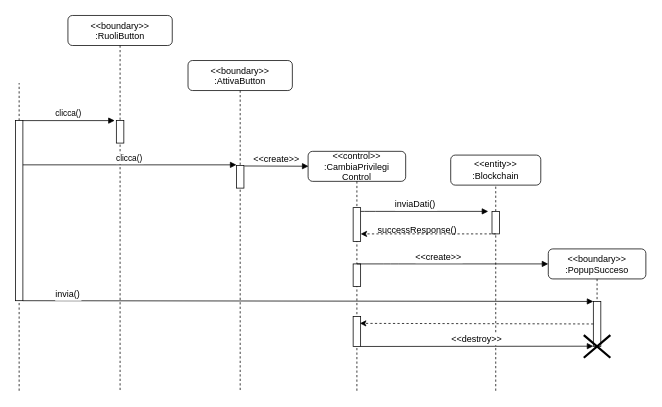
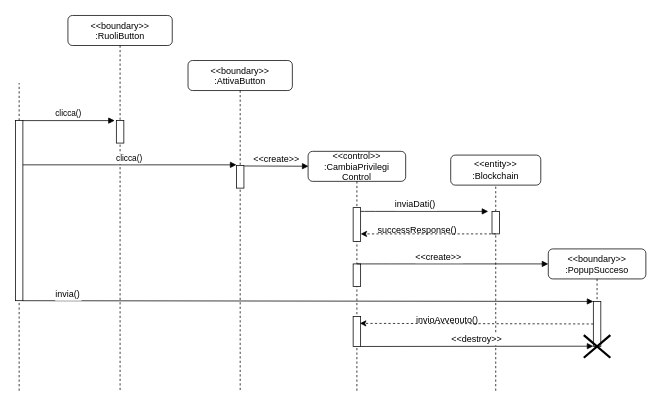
node "invioAvvenuto()": added
